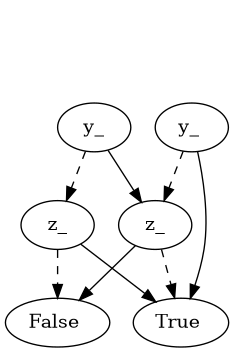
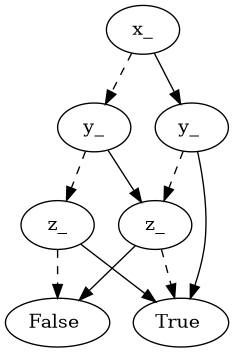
node "x_": added
